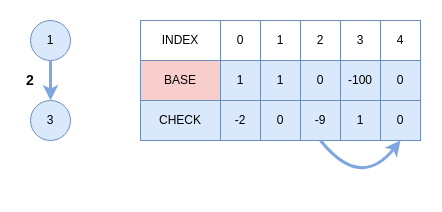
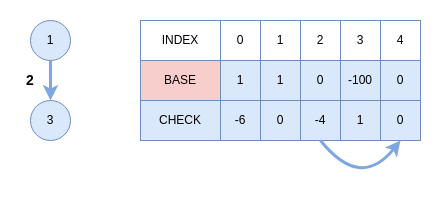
node "-2": label "-2" -> "-6"
node "-9": label "-9" -> "-4"
